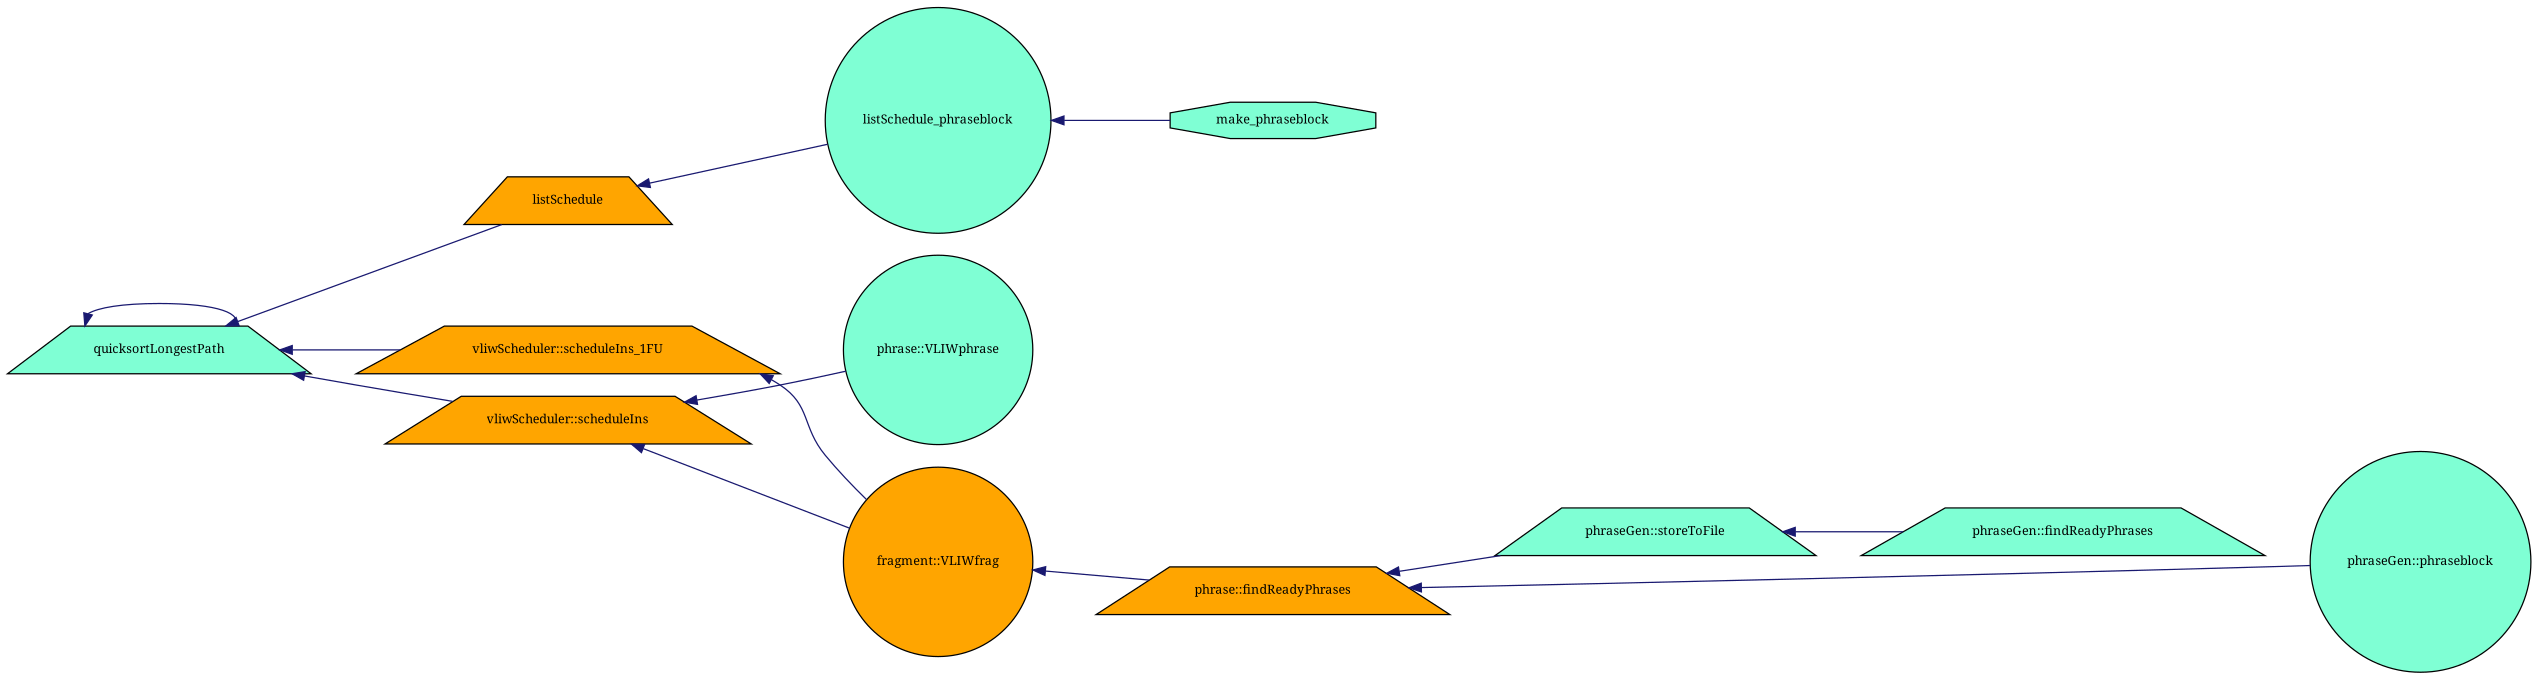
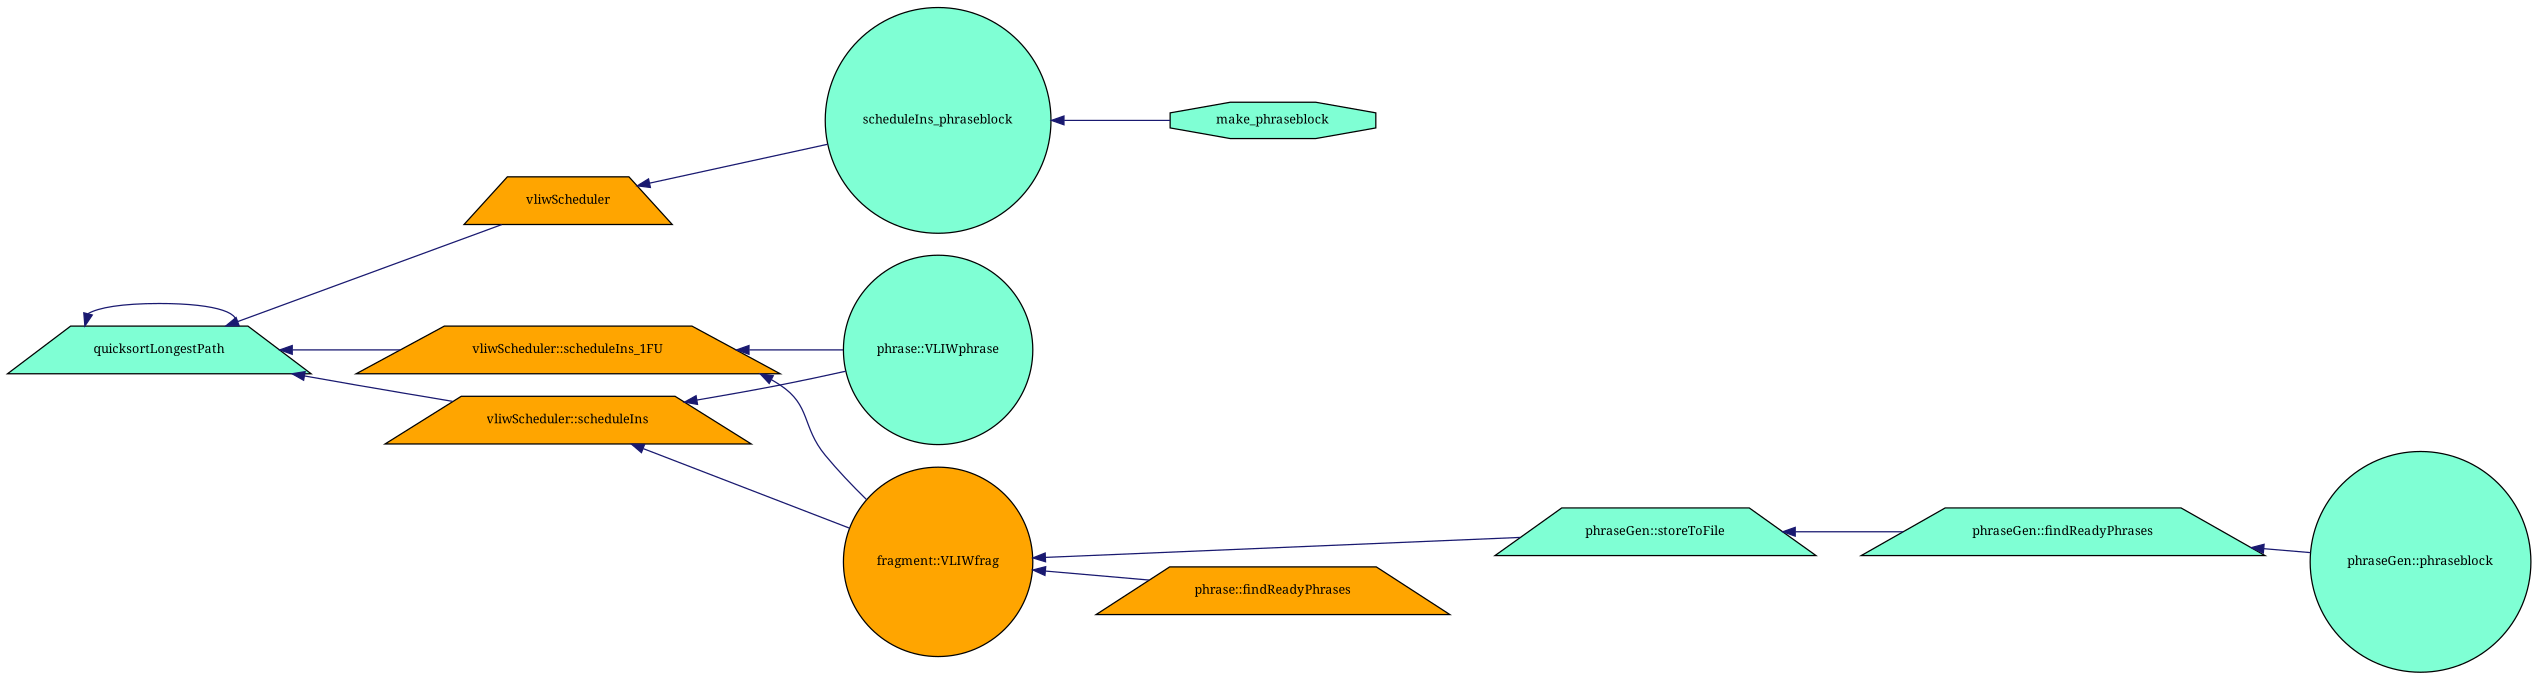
node "listSchedule_phraseblock": label "listSchedule_phraseblock" -> "scheduleIns_phraseblock"
node "listSchedule": label "listSchedule" -> "vliwScheduler"
edge "phrase::VLIWphrase" -> "vliwScheduler::scheduleIns_1FU": added
edge "phraseGen::storeToFile" -> "phrase::findReadyPhrases": now "phraseGen::storeToFile" -> "fragment::VLIWfrag"
edge "phraseGen::phraseblock" -> "phrase::findReadyPhrases": now "phraseGen::phraseblock" -> "phraseGen::findReadyPhrases"
